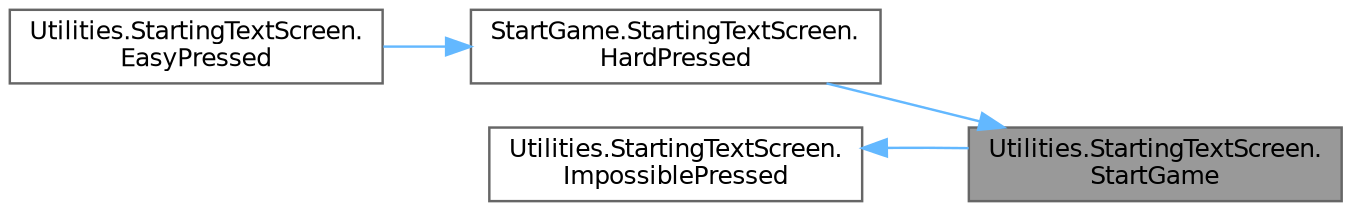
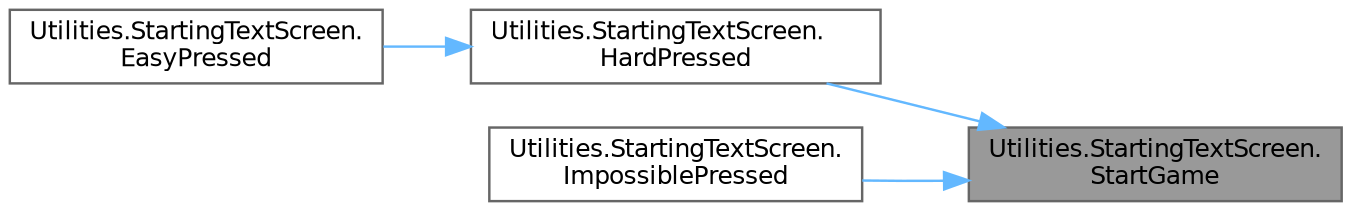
node "StartGame.StartingTextScreen. HardPressed": label "StartGame.StartingTextScreen. HardPressed" -> "Utilities.StartingTextScreen. HardPressed"
edge "Utilities.StartingTextScreen. StartGame" -> "Utilities.StartingTextScreen. ImpossiblePressed": reversed
